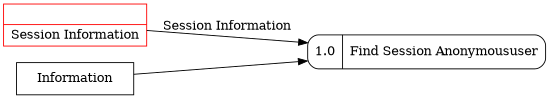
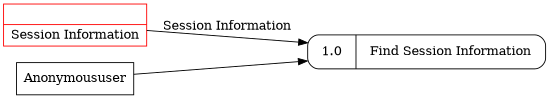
node "1.0": text "Find Session Anonymoususer" -> "Find Session Information"
node "Information": label "Information" -> "Anonymoususer"
